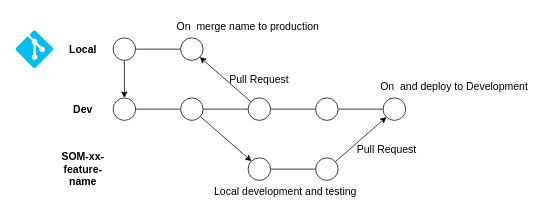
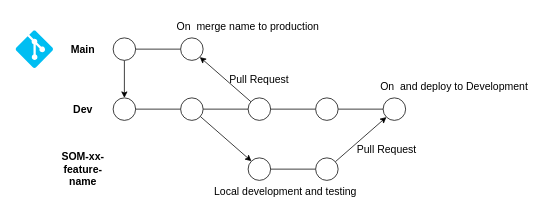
node "Local": label "Local" -> "Main"
